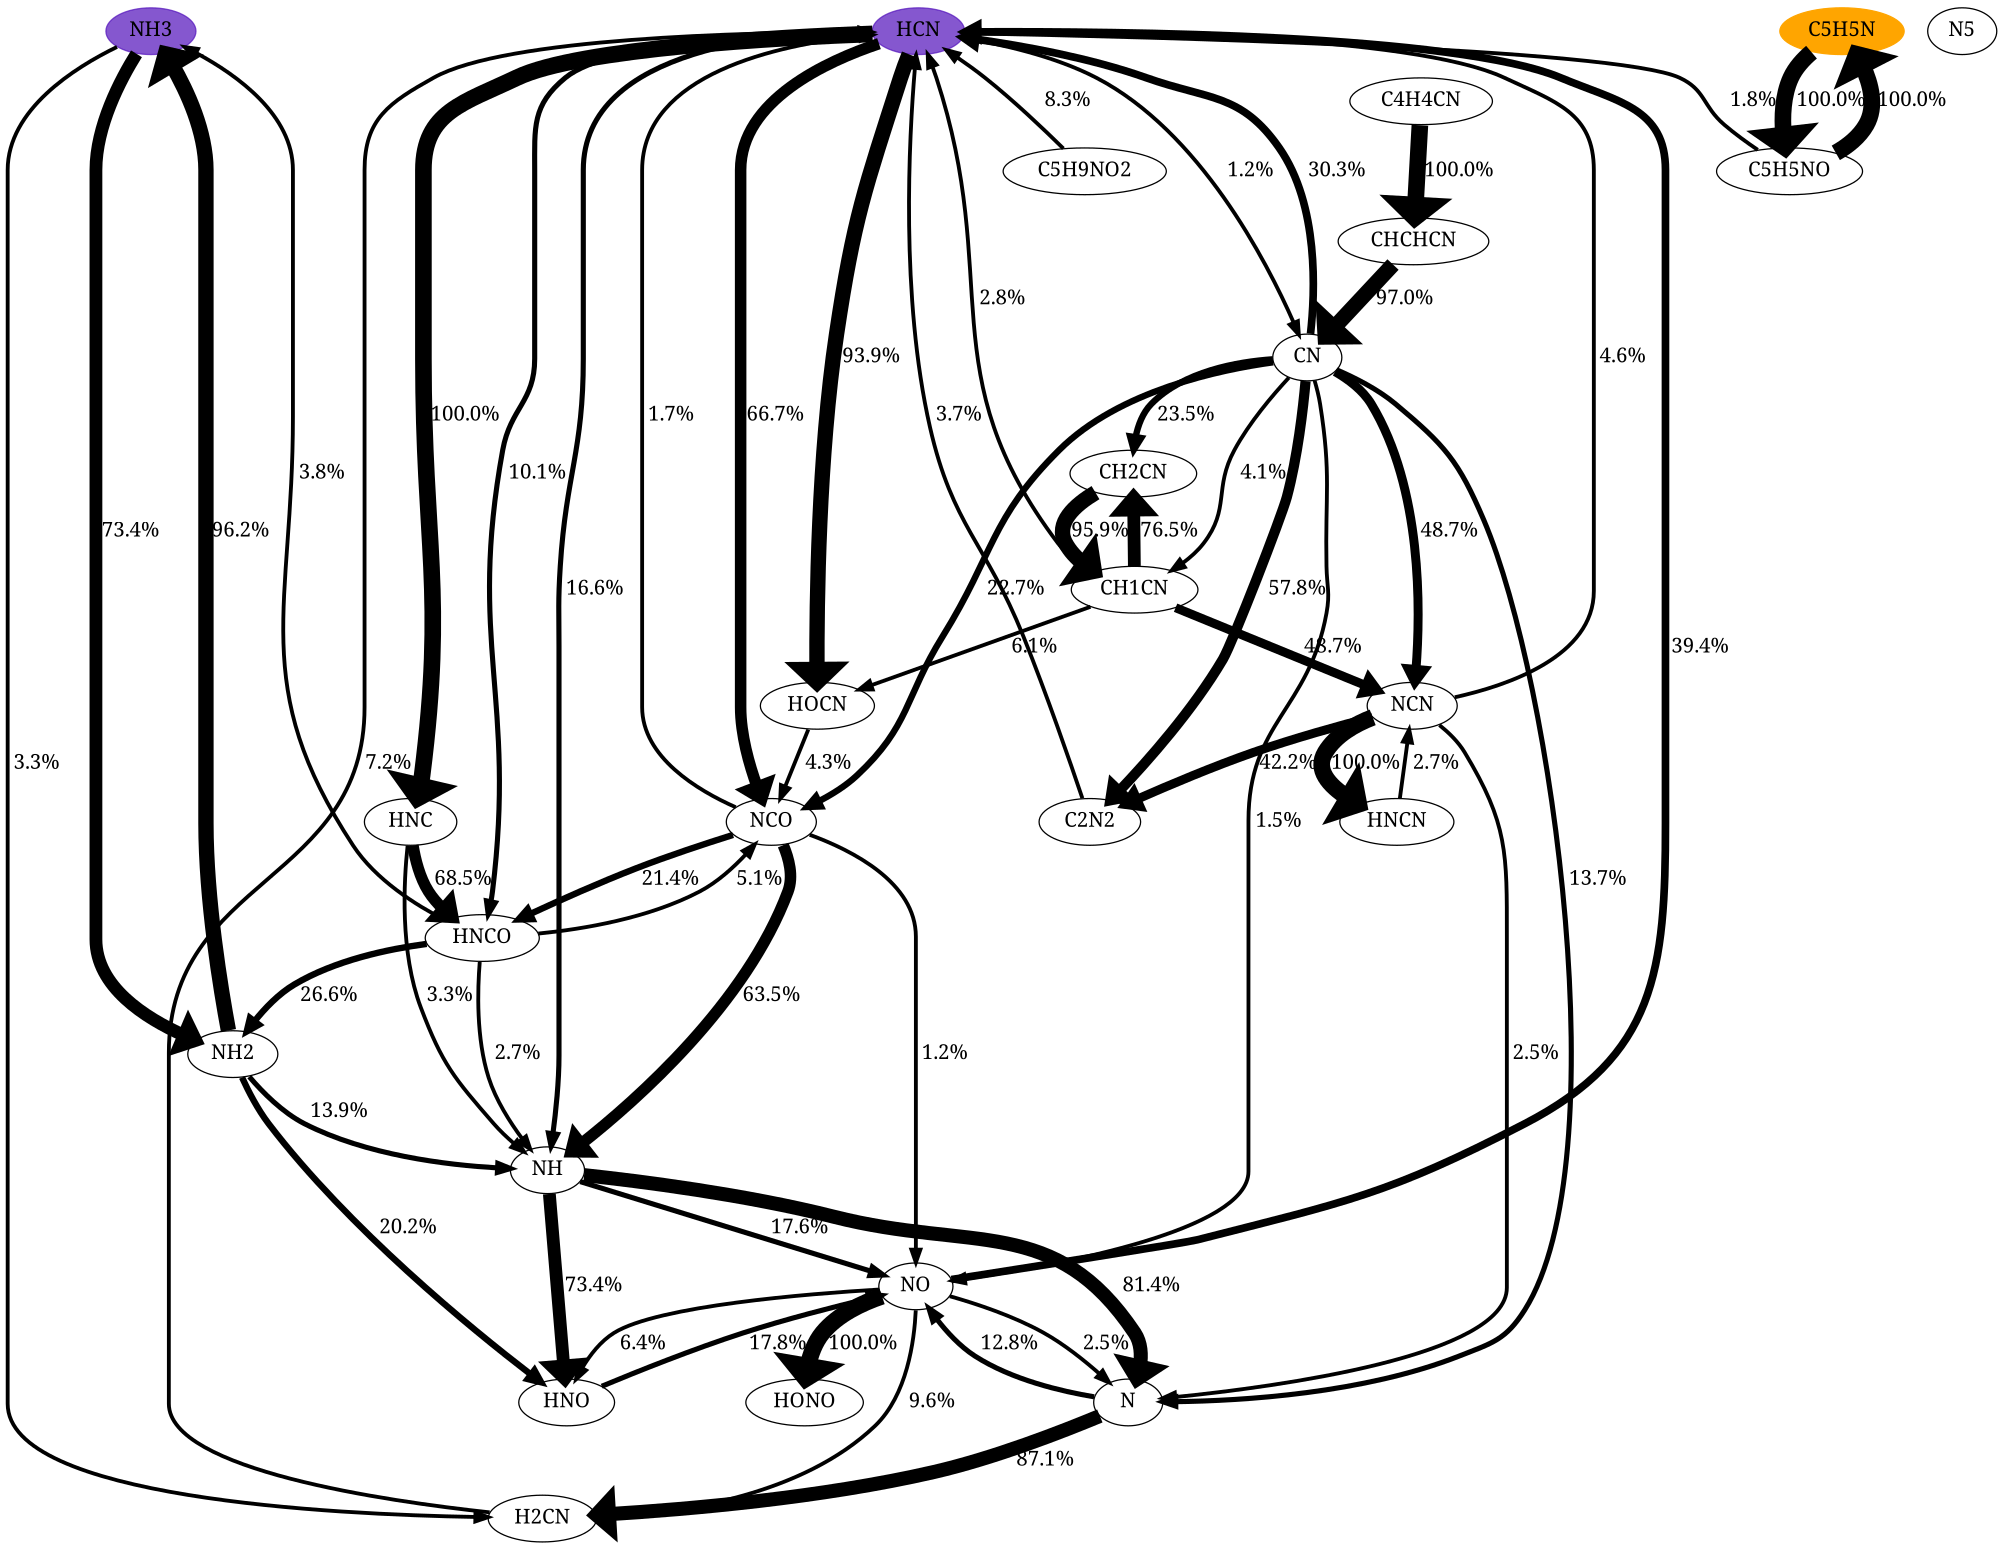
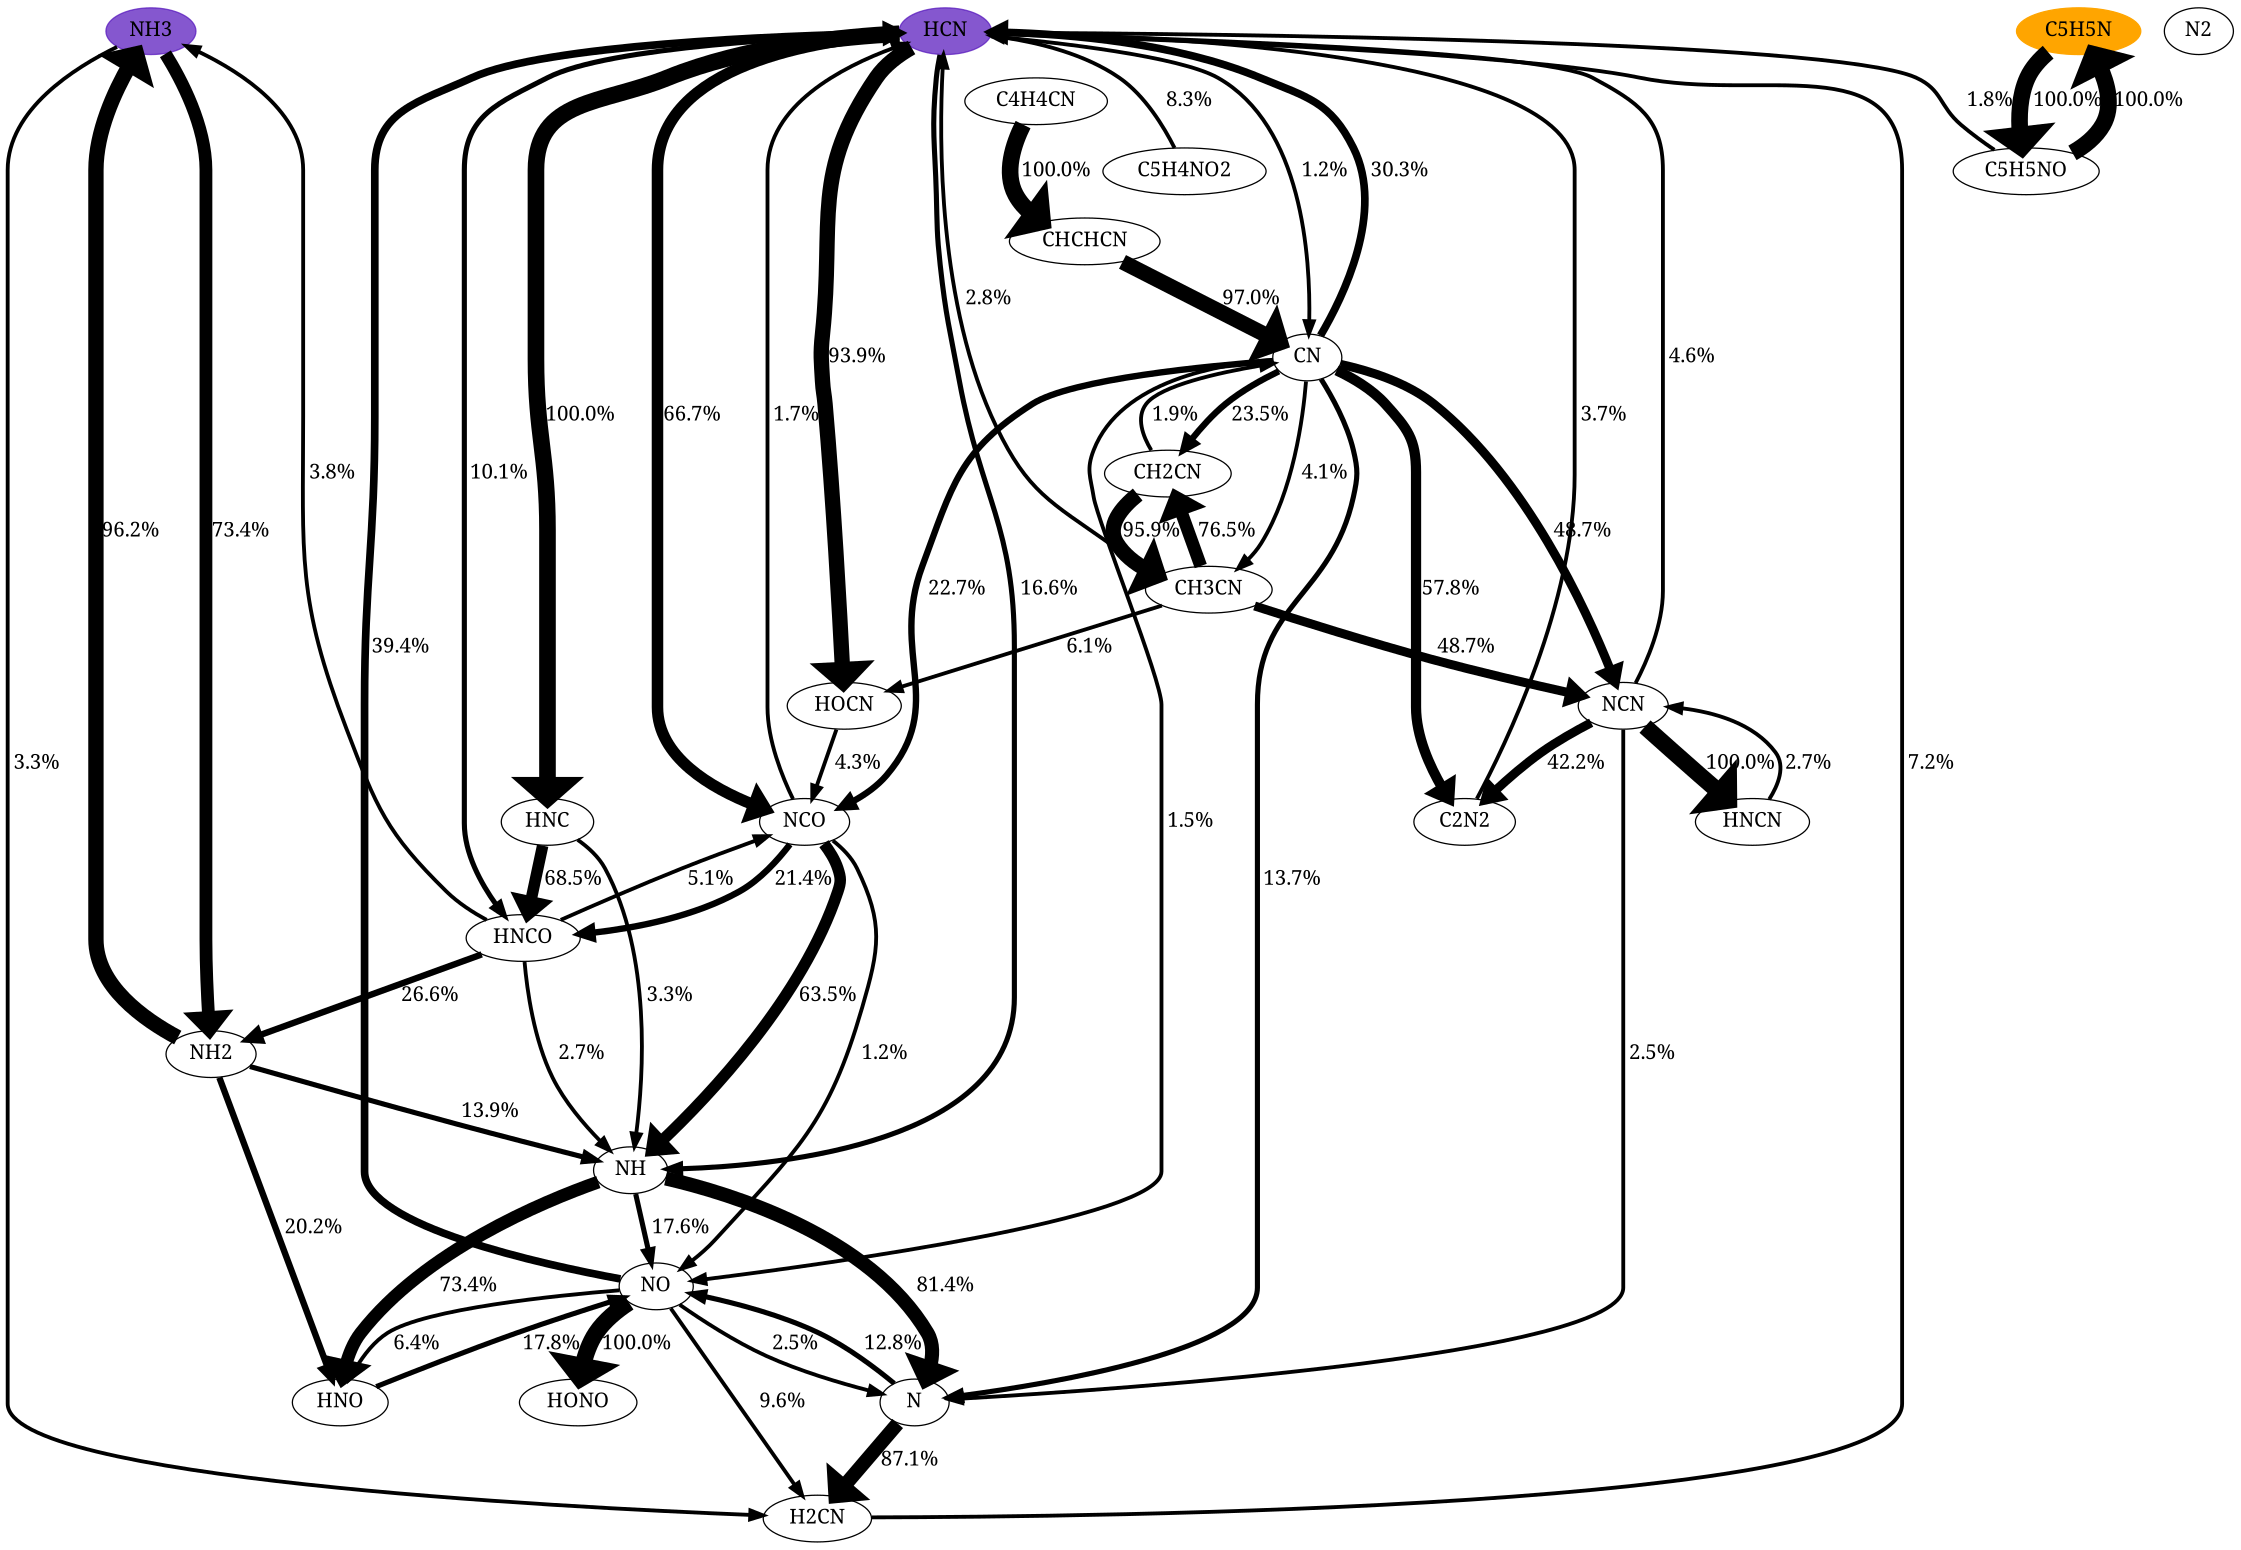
node "N5": label "N5" -> "N2"
node "C5H9NO2": label "C5H9NO2" -> "C5H4NO2"
edge "CH2CN" -> "CN": added, label "1.9%"
node "CH1CN": label "CH1CN" -> "CH3CN"
